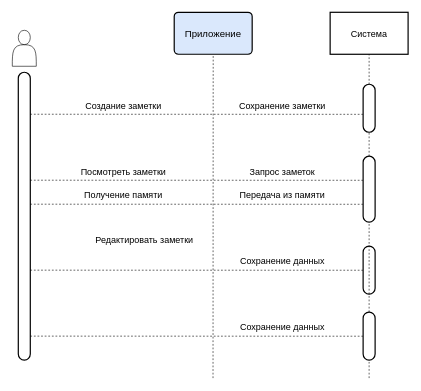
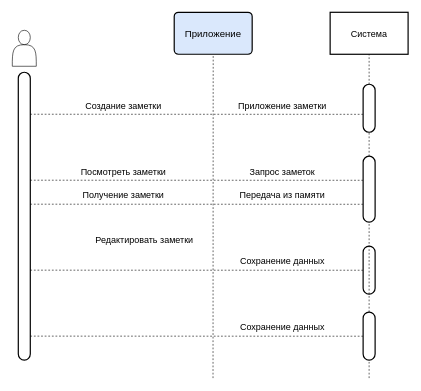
node "Сохранение заметки": label "Сохранение заметки" -> "Приложение заметки"
node "Получение памяти": label "Получение памяти" -> "Получение заметки"
